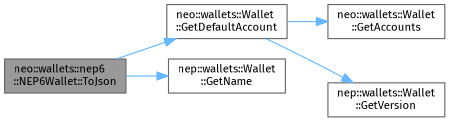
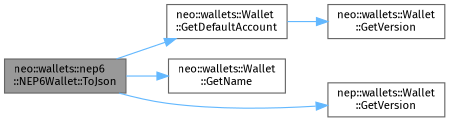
node "neo::wallets::Wallet ::GetAccounts": label "neo::wallets::Wallet ::GetAccounts" -> "neo::wallets::Wallet ::GetVersion"
edge "neo::wallets::Wallet ::GetDefaultAccount" -> "nep::wallets::Wallet ::GetVersion": now "neo::wallets::nep6 ::NEP6Wallet::ToJson" -> "nep::wallets::Wallet ::GetVersion"
node "nep::wallets::Wallet ::GetName": label "nep::wallets::Wallet ::GetName" -> "neo::wallets::Wallet ::GetName"
